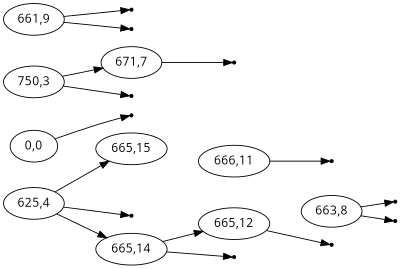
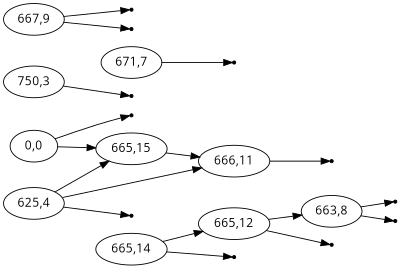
node "661,9": label "661,9" -> "667,9"
edge "750,3" -> "671,7": removed
edge "0,0" -> "665,15": added
edge "665,15" -> "666,11": added
edge "665,12" -> "663,8": added
edge "625,4" -> "665,14": now "625,4" -> "666,11"
